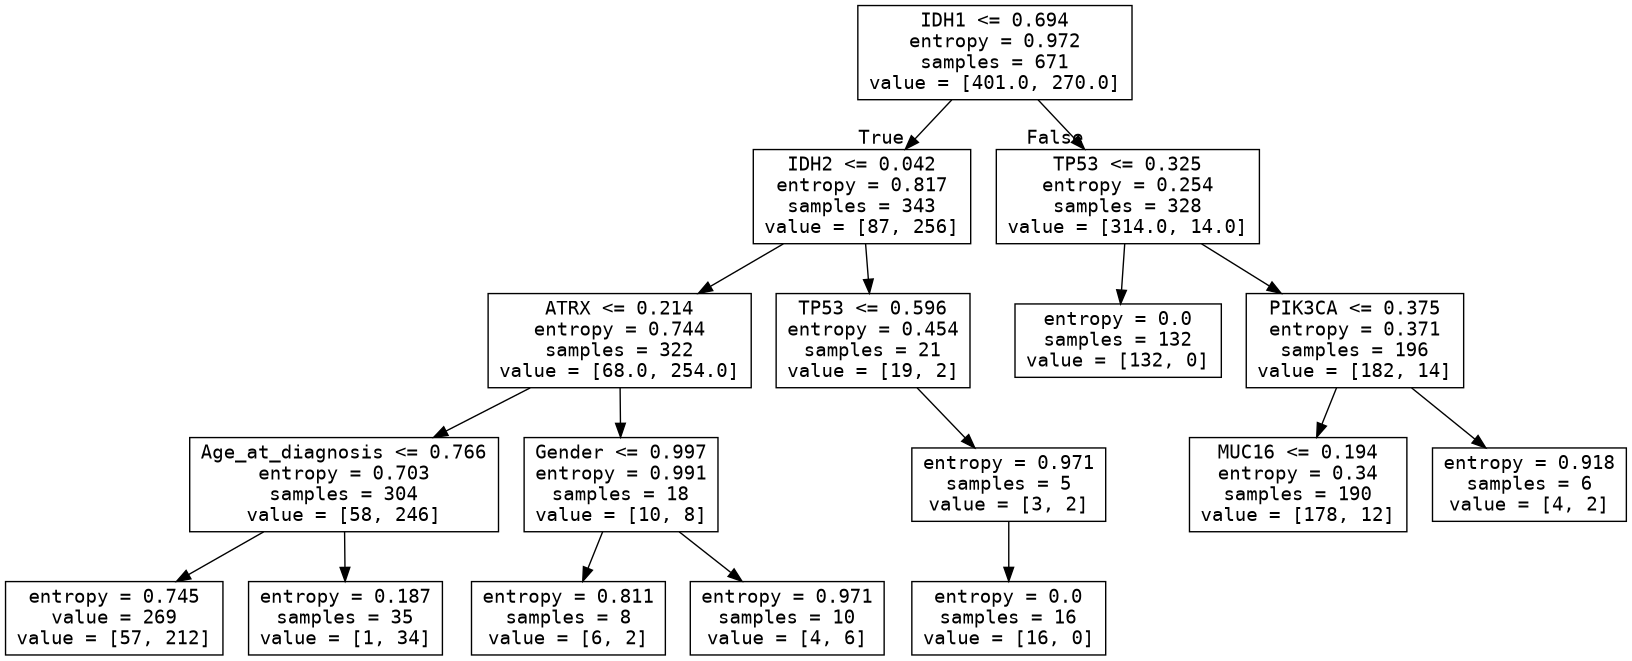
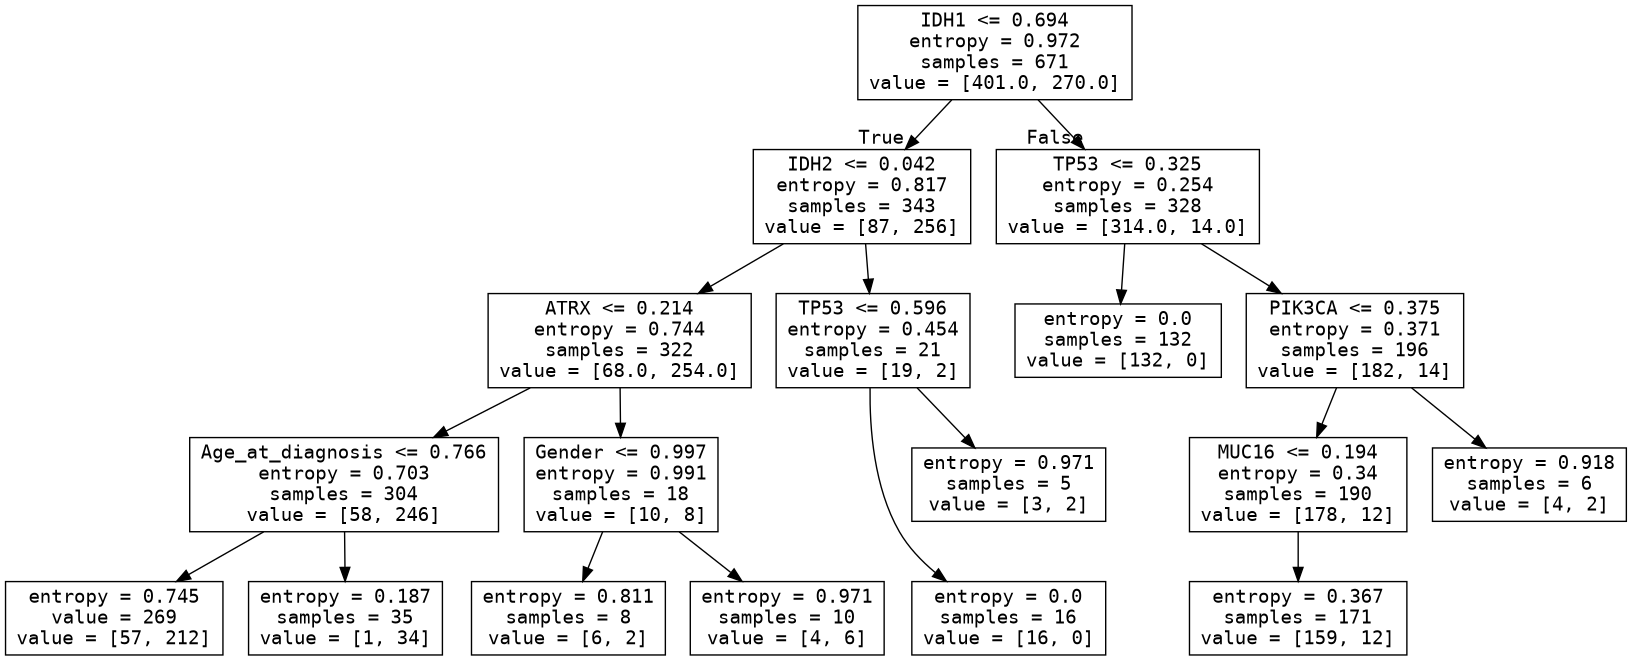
edge "entropy = 0.971 samples = 5 value = [3, 2]" -> "entropy = 0.0 samples = 16 value = [16, 0]": now "TP53 <= 0.596 entropy = 0.454 samples = 21 value = [19, 2]" -> "entropy = 0.0 samples = 16 value = [16, 0]"
node "entropy = 0.367 samples = 171 value = [159, 12]": added
